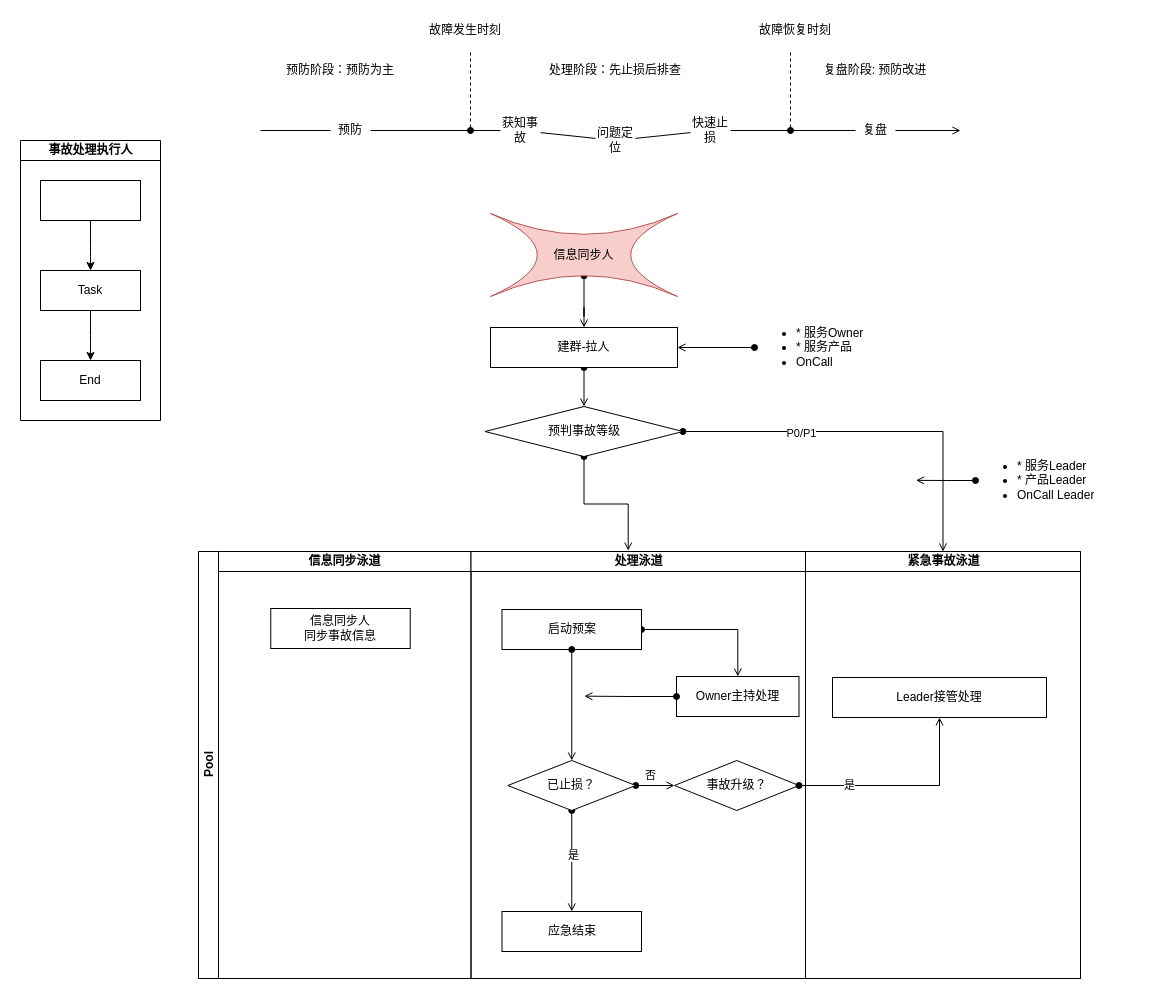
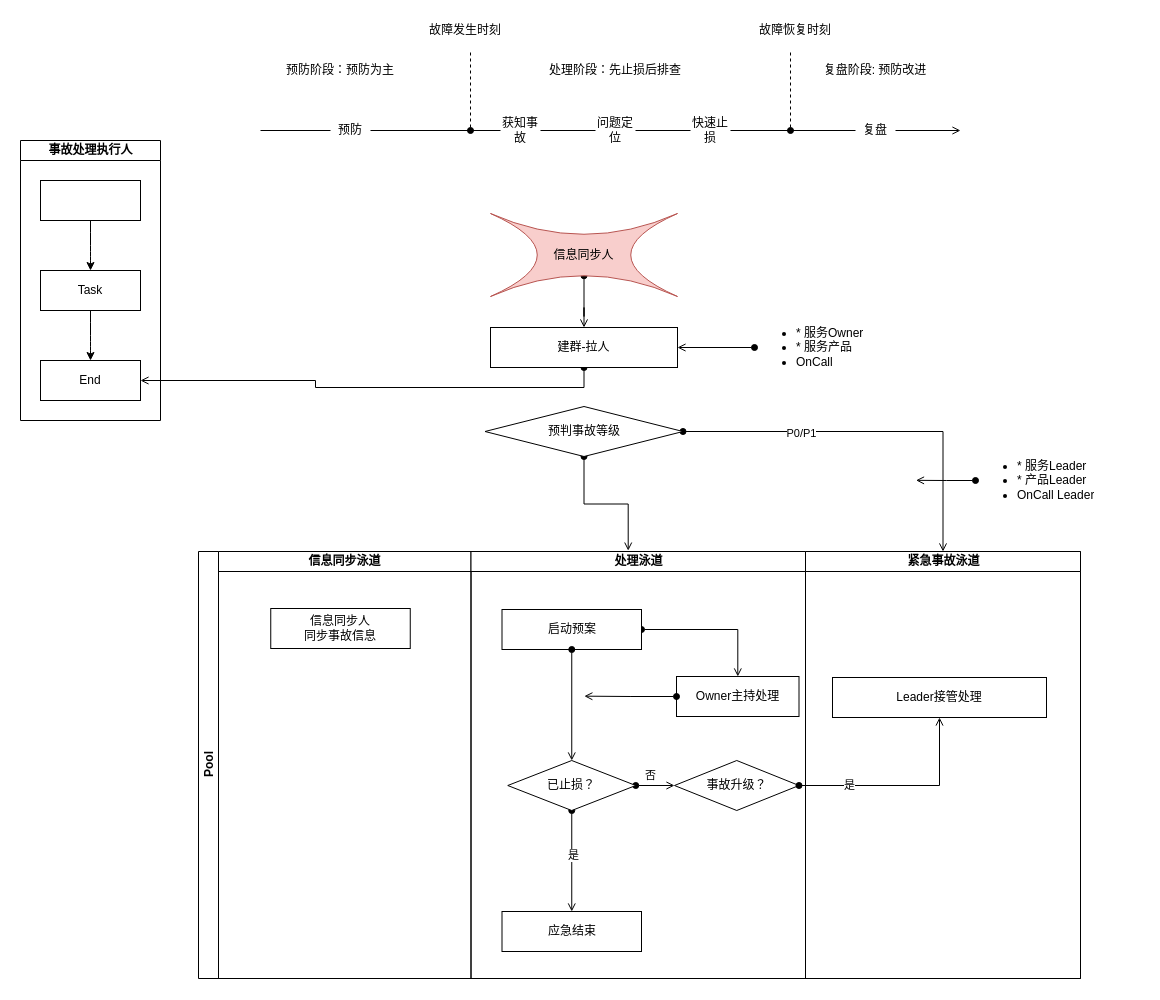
node "问题定位": moved (616, 141) -> (616, 131)
edge "建群-拉人" -- "预判事故等级": now "建群-拉人" -- "End"
